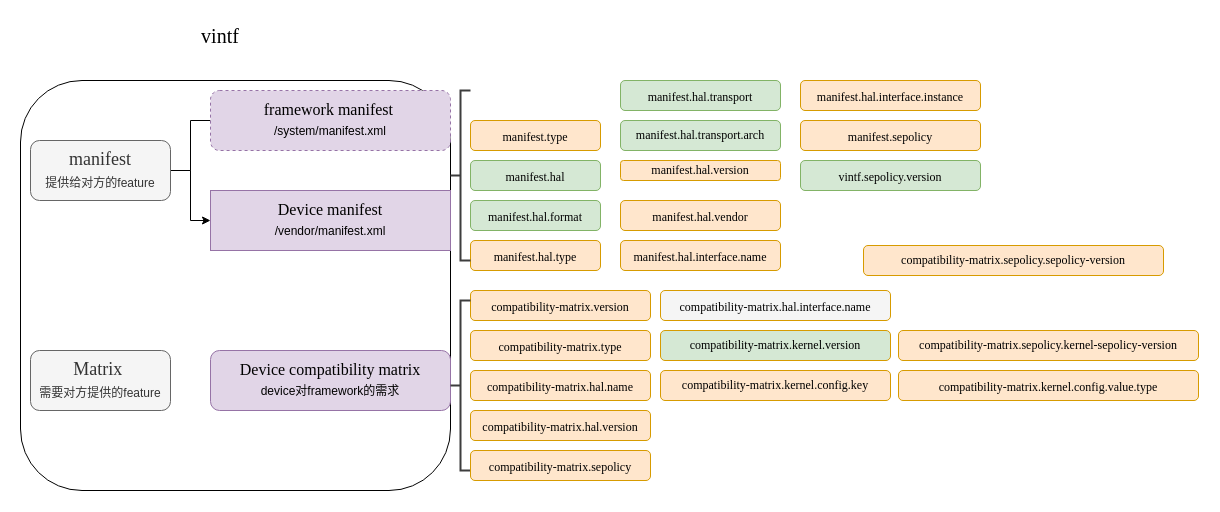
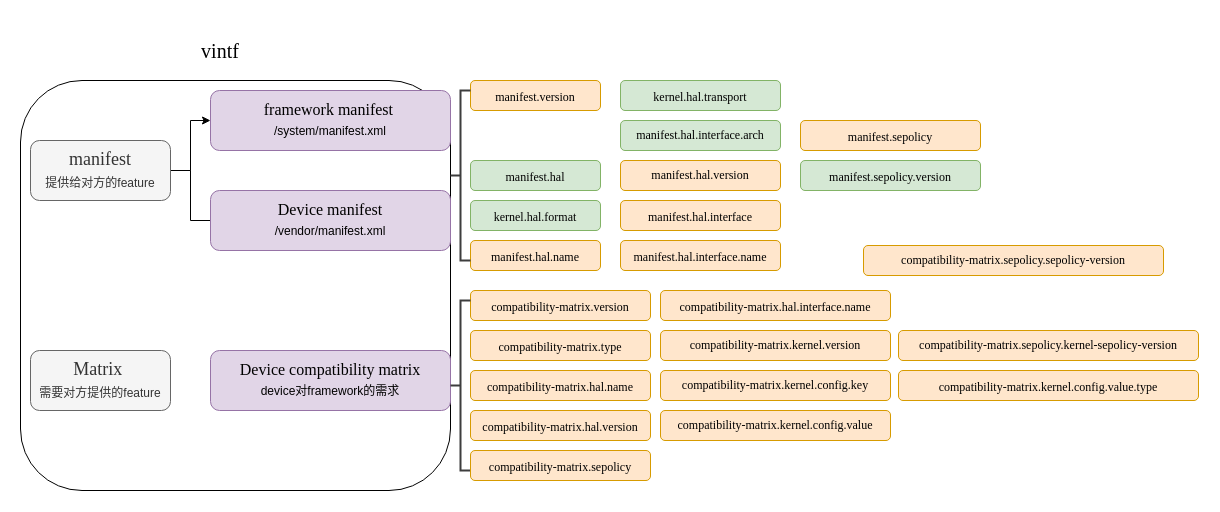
node "vintf": moved (221, 36) -> (221, 51)
node "manifest.version": added
node "manifest.hal.transport": label "manifest.hal.transport" -> "kernel.hal.transport"
node "manifest.hal.interface.instance": removed
edge "framework manifest /system/manifest.xml" -- "manifest 提供给对方的feature": arrowhead none -> classic
node "framework manifest /system/manifest.xml": style dashed -> solid
node "manifest.type": removed
node "manifest.hal.transport.arch": label "manifest.hal.transport.arch" -> "manifest.hal.interface.arch"
node "manifest.hal.version": size 160x20 -> 160x30
node "vintf.sepolicy.version": label "vintf.sepolicy.version" -> "manifest.sepolicy.version"
node "manifest.hal.format": label "manifest.hal.format" -> "kernel.hal.format"
node "manifest.hal.vendor": label "manifest.hal.vendor" -> "manifest.hal.interface"
edge "manifest 提供给对方的feature" -> "Device manifest /vendor/manifest.xml": arrowhead classic -> none
node "Device manifest /vendor/manifest.xml": shape rectangle -> rounded rectangle
node "manifest.hal.type": label "manifest.hal.type" -> "manifest.hal.name"
node "compatibility-matrix.hal.interface.name": fillcolor #f5f5f5 -> #ffe6cc
node "compatibility-matrix.kernel.version": fillcolor #d5e8d4 -> #ffe6cc
node "compatibility-matrix.kernel.config.value": added
